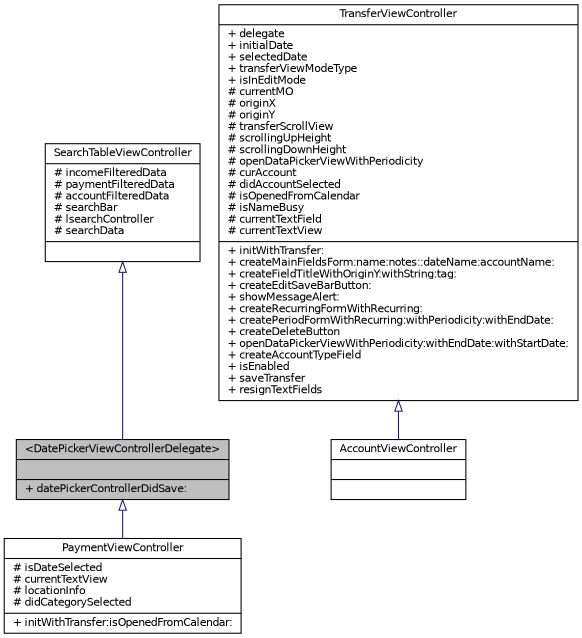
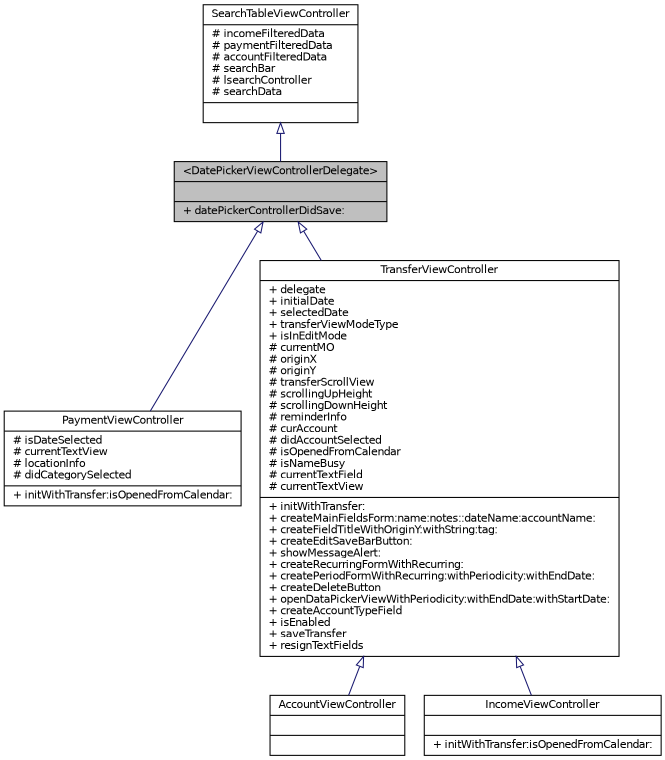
node "TransferViewController": text "# openDataPickerViewWithPeriodicity" -> "# reminderInfo"
edge "TransferViewController" -> "<DatePickerViewControllerDelegate>": added
node "IncomeViewController": added
